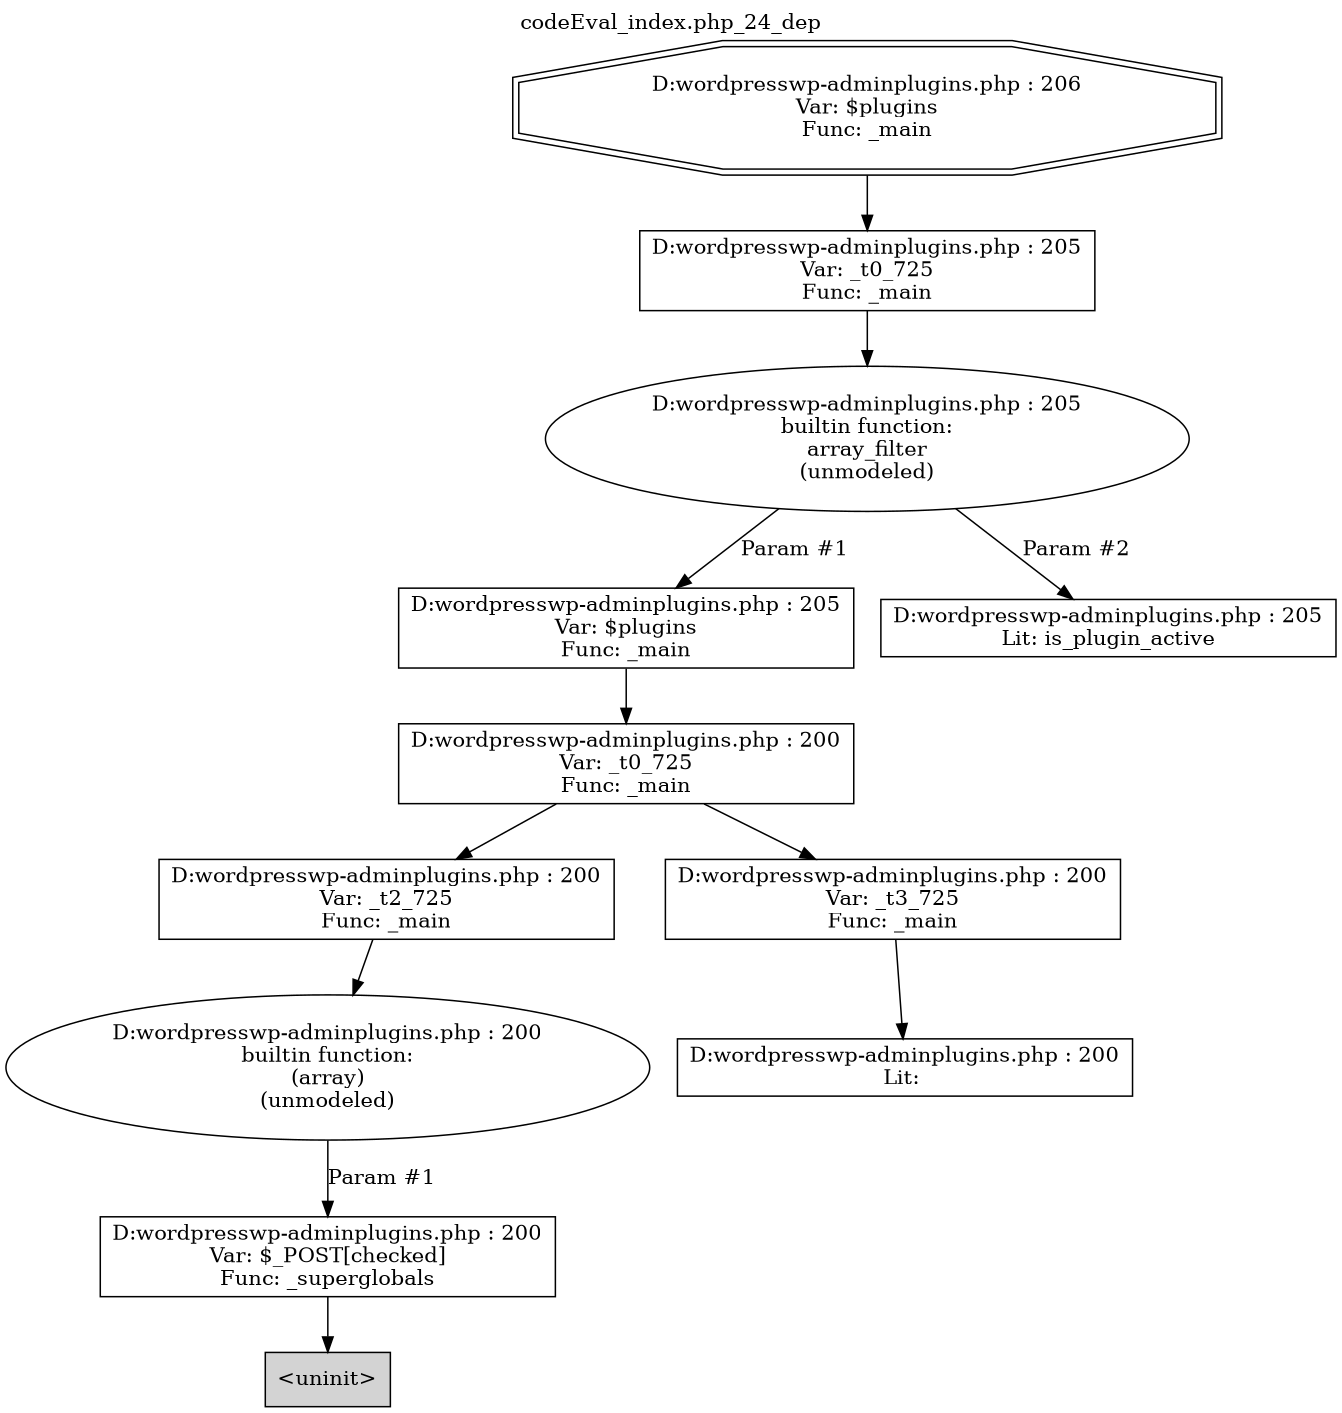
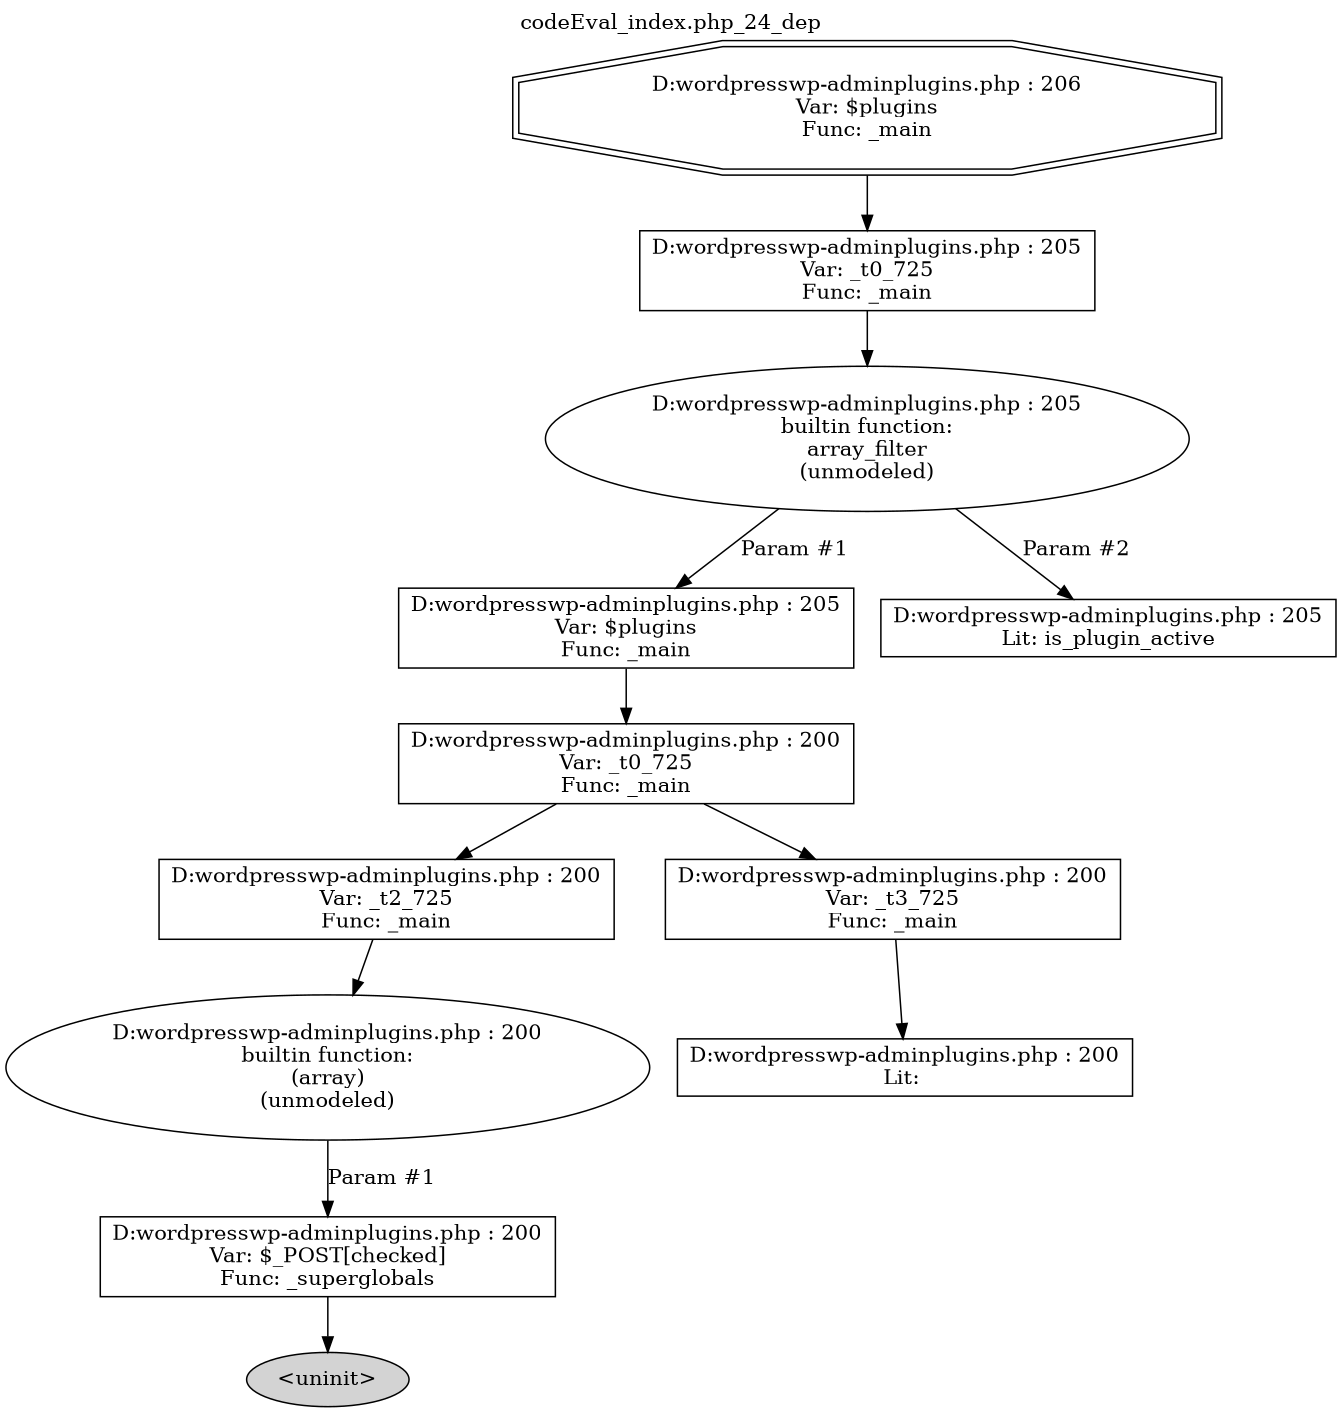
node "<uninit>": shape box -> ellipse
